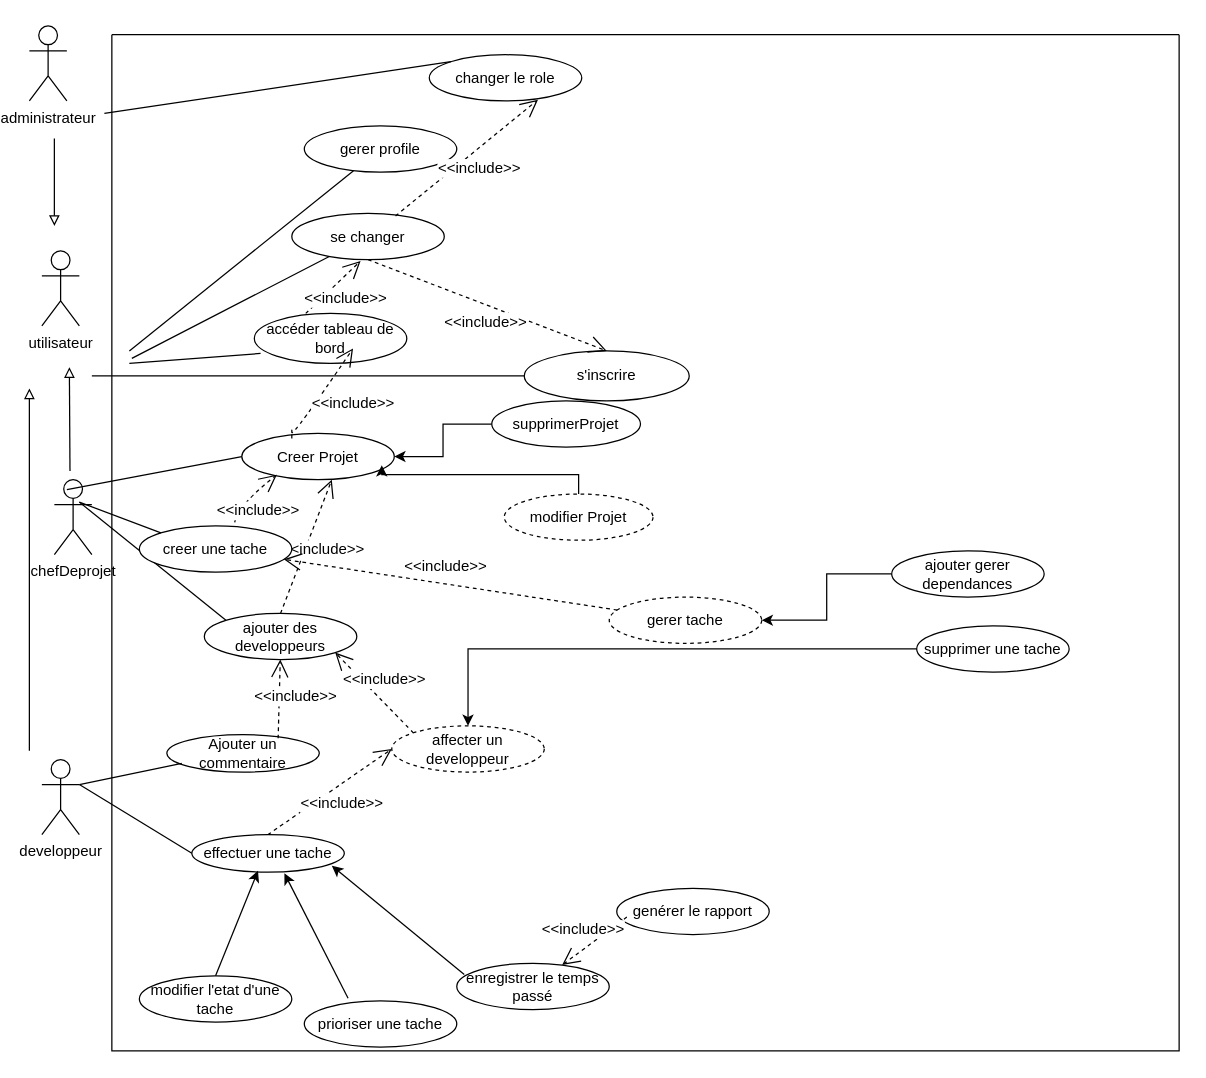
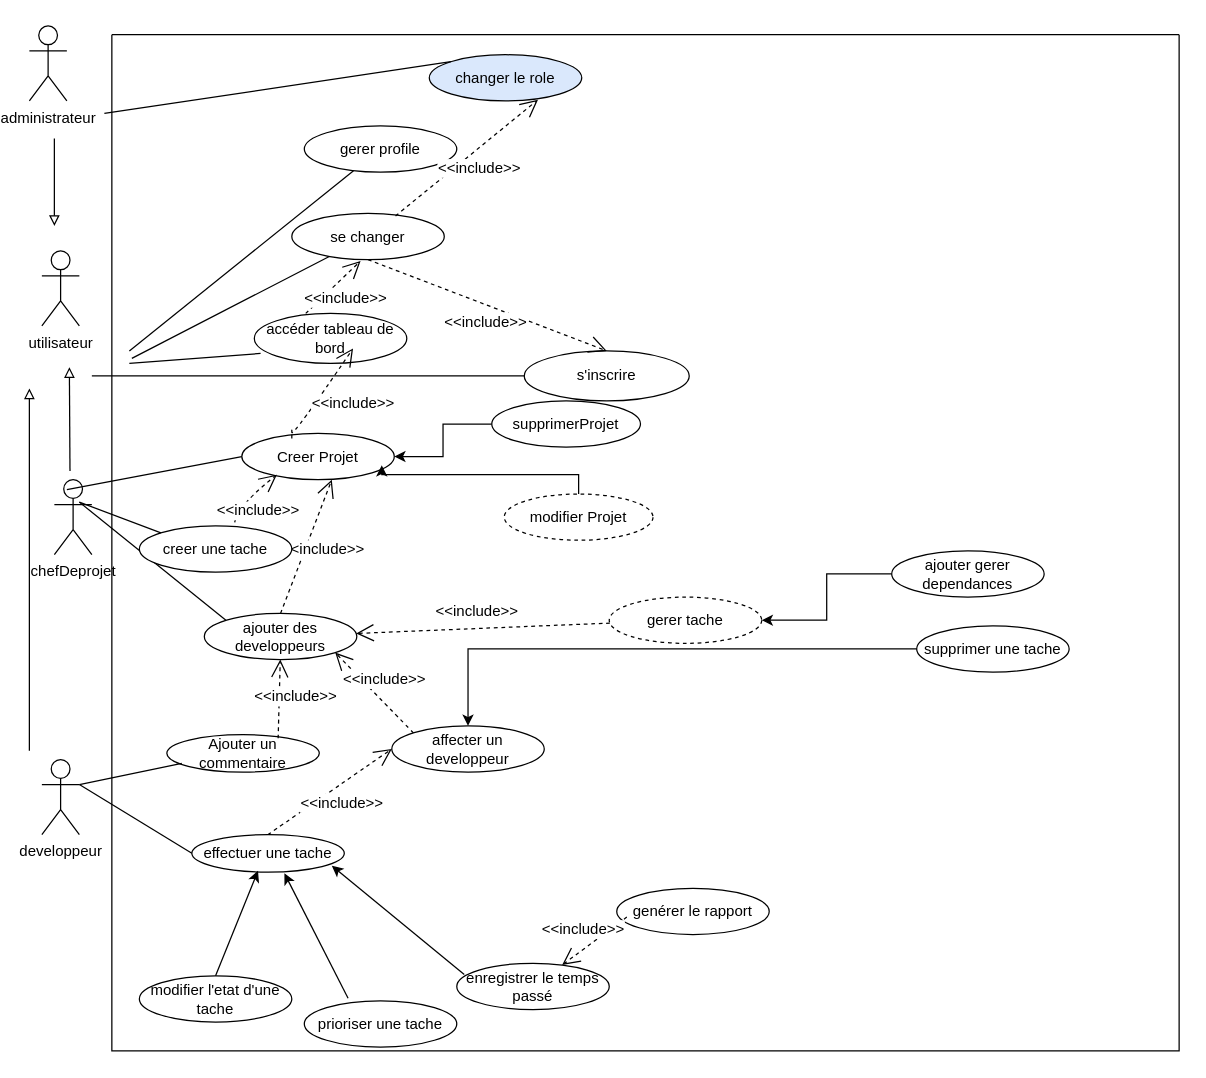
node "changer le role": fillcolor #ffffff -> #dae8fc
edge "gerer tache" -> "creer une tache": now "gerer tache" -> "ajouter des developpeurs"
node "affecter un developpeur": style dashed -> solid
